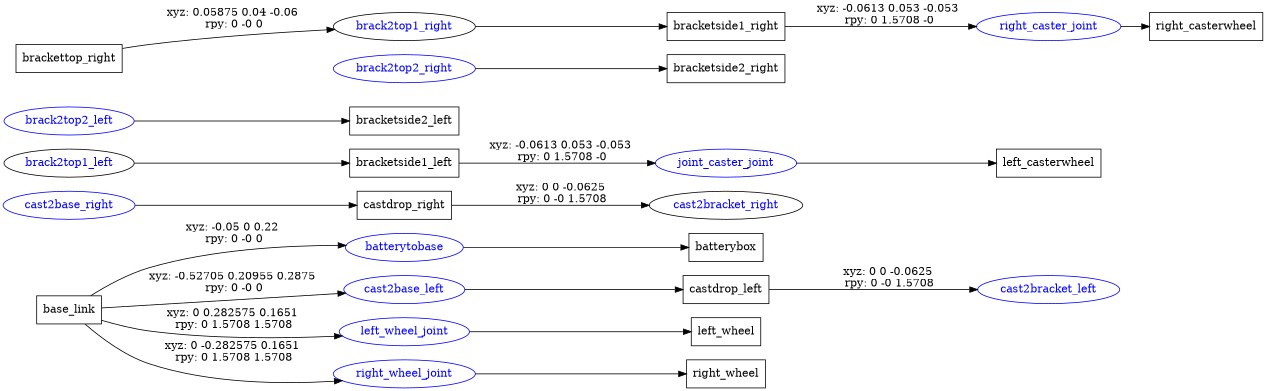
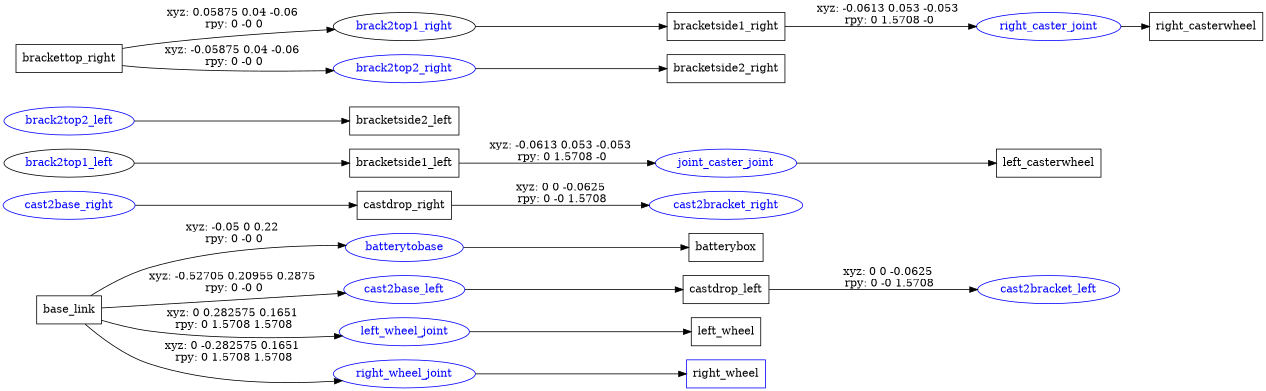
edge "brackettop_right" -> "brack2top2_right": added, label "xyz: -0.05875 0.04 -0.06 rpy: 0 -0 0"
node "cast2bracket_right": color black -> blue
node "right_wheel": color black -> blue
